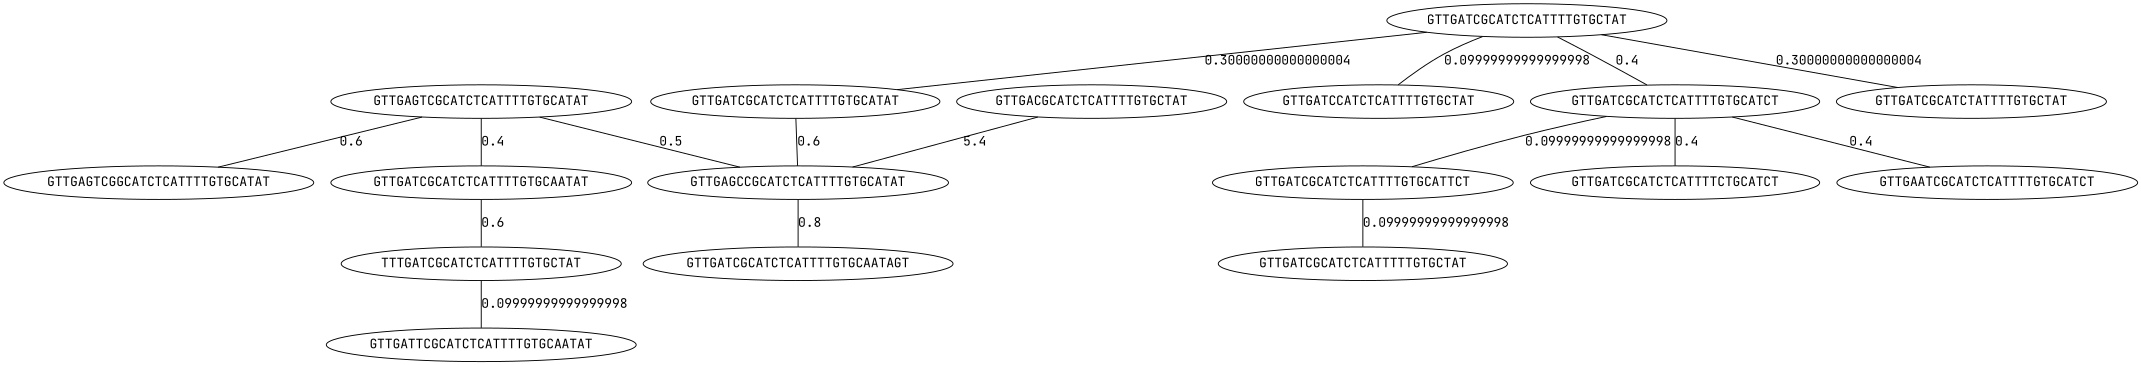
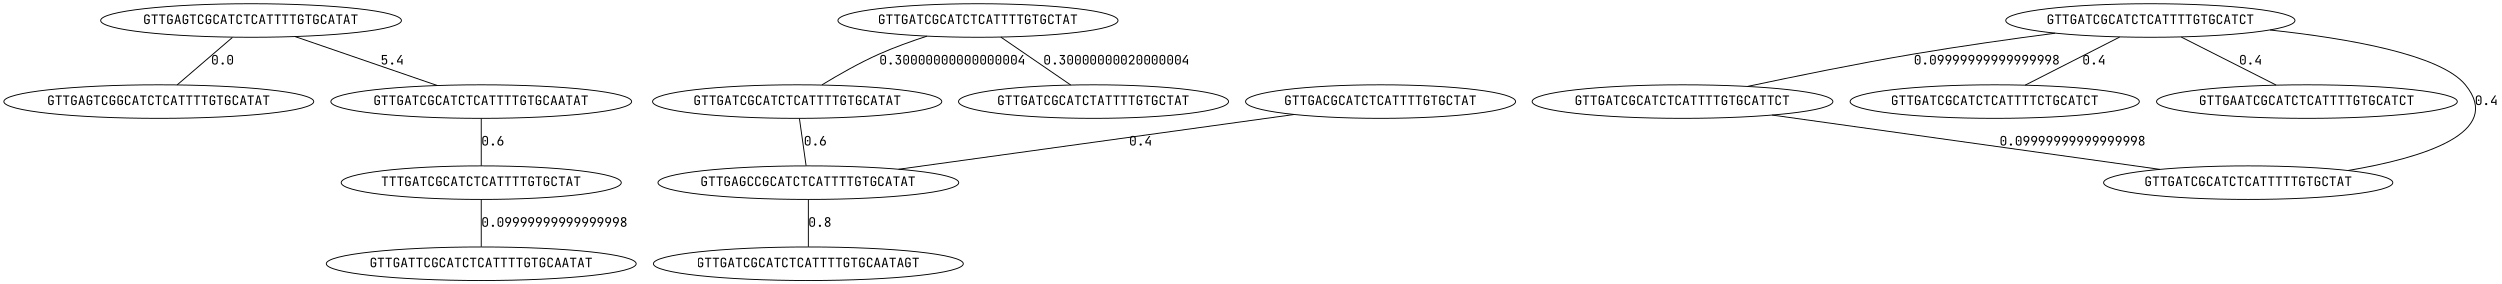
edge "GTTGATCGCATCTCATTTTGTGCTAT" -- "GTTGATCGCATCTCATTTTGTGCATCT": now "GTTGATCGCATCTCATTTTTGTGCTAT" -- "GTTGATCGCATCTCATTTTGTGCATCT"
edge "GTTGATCGCATCTCATTTTGTGCTAT" -- "GTTGATCGCATCTATTTTGTGCTAT": label "0.30000000000000004" -> "0.30000000020000004"
node "GTTGATCCATCTCATTTTGTGCTAT": removed
edge "GTTGAGTCGCATCTCATTTTGTGCATAT" -- "GTTGAGTCGGCATCTCATTTTGTGCATAT": label "0.6" -> "0.0"
edge "GTTGAGTCGCATCTCATTTTGTGCATAT" -- "GTTGATCGCATCTCATTTTGTGCAATAT": label "0.4" -> "5.4"
edge "GTTGAGTCGCATCTCATTTTGTGCATAT" -- "GTTGAGCCGCATCTCATTTTGTGCATAT": removed, label "0.5"
edge "GTTGACGCATCTCATTTTGTGCTAT" -- "GTTGAGCCGCATCTCATTTTGTGCATAT": label "5.4" -> "0.4"
